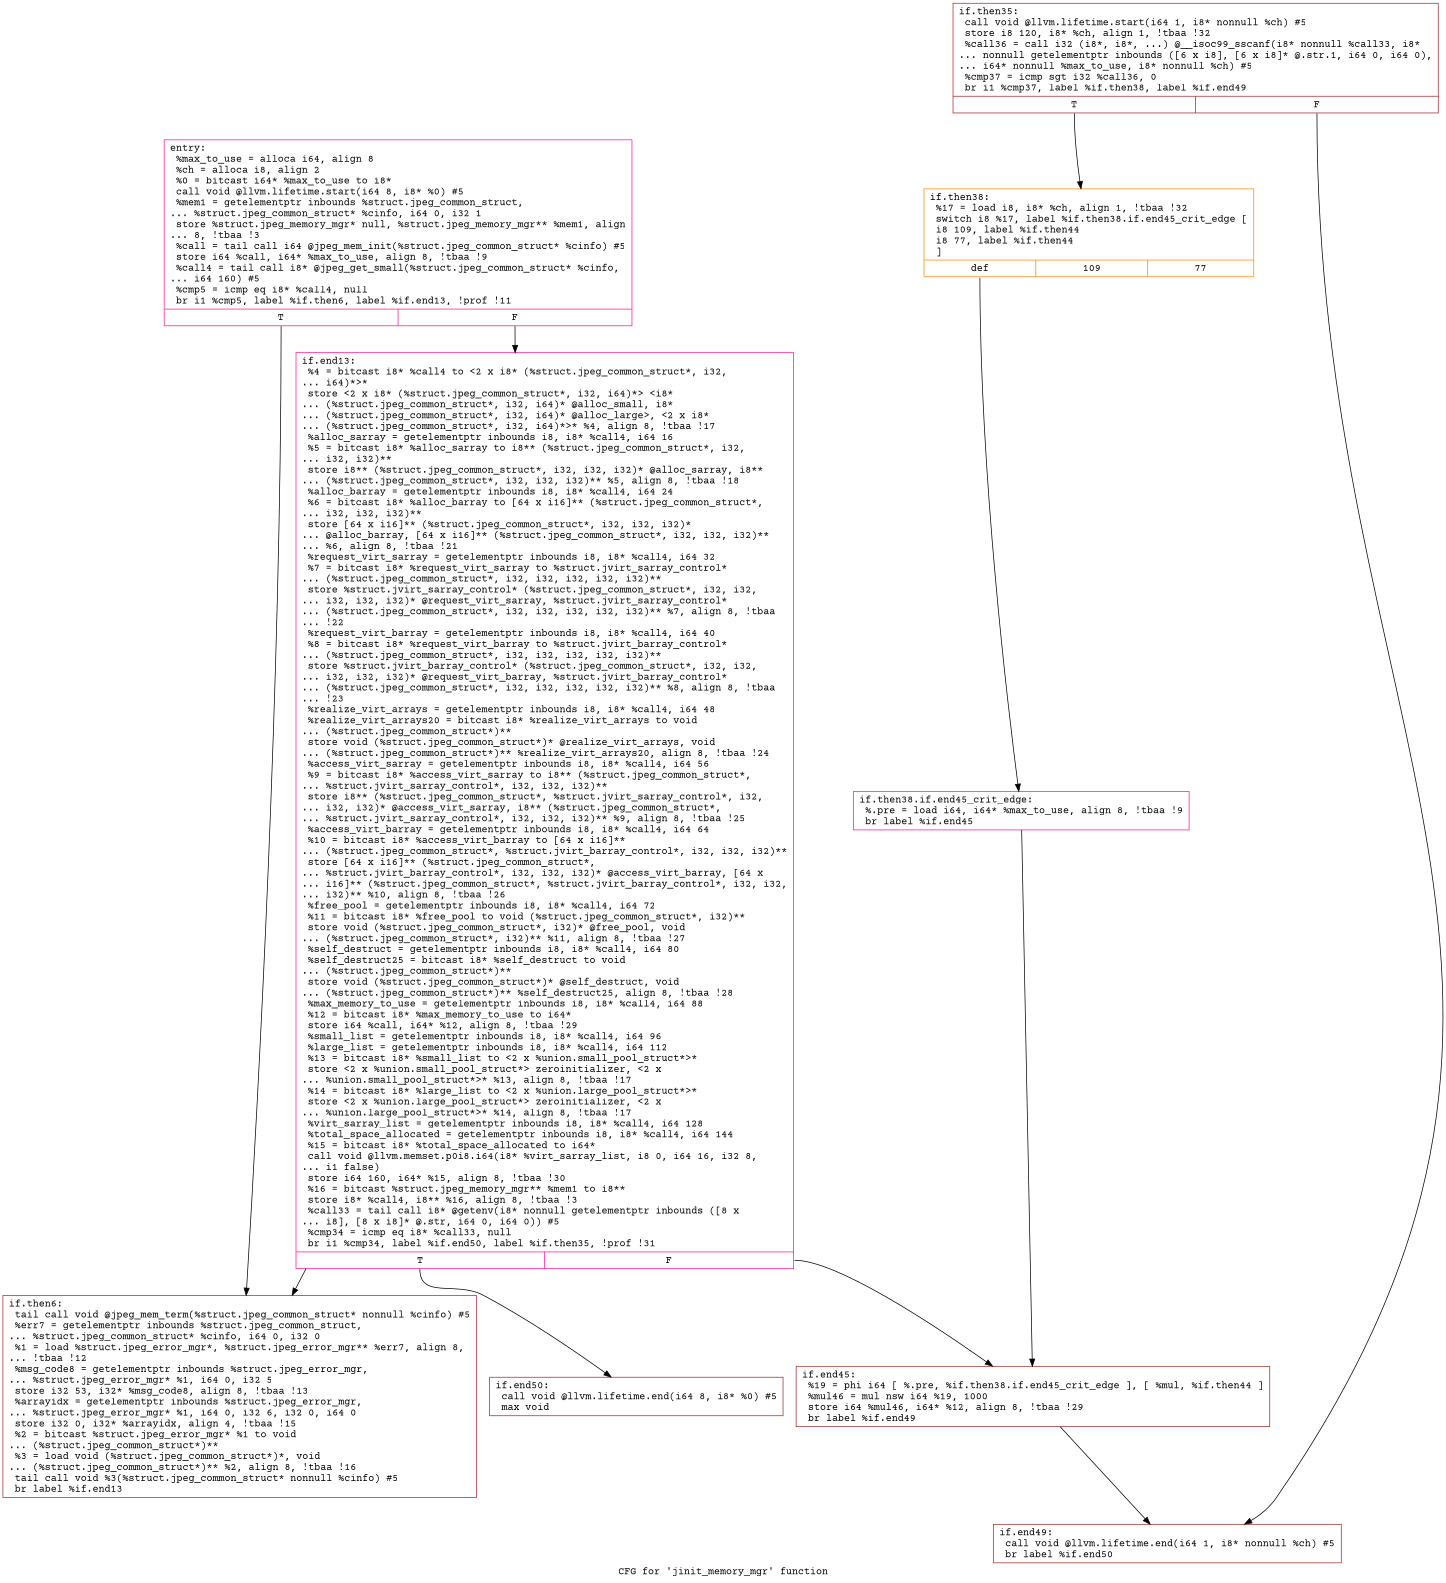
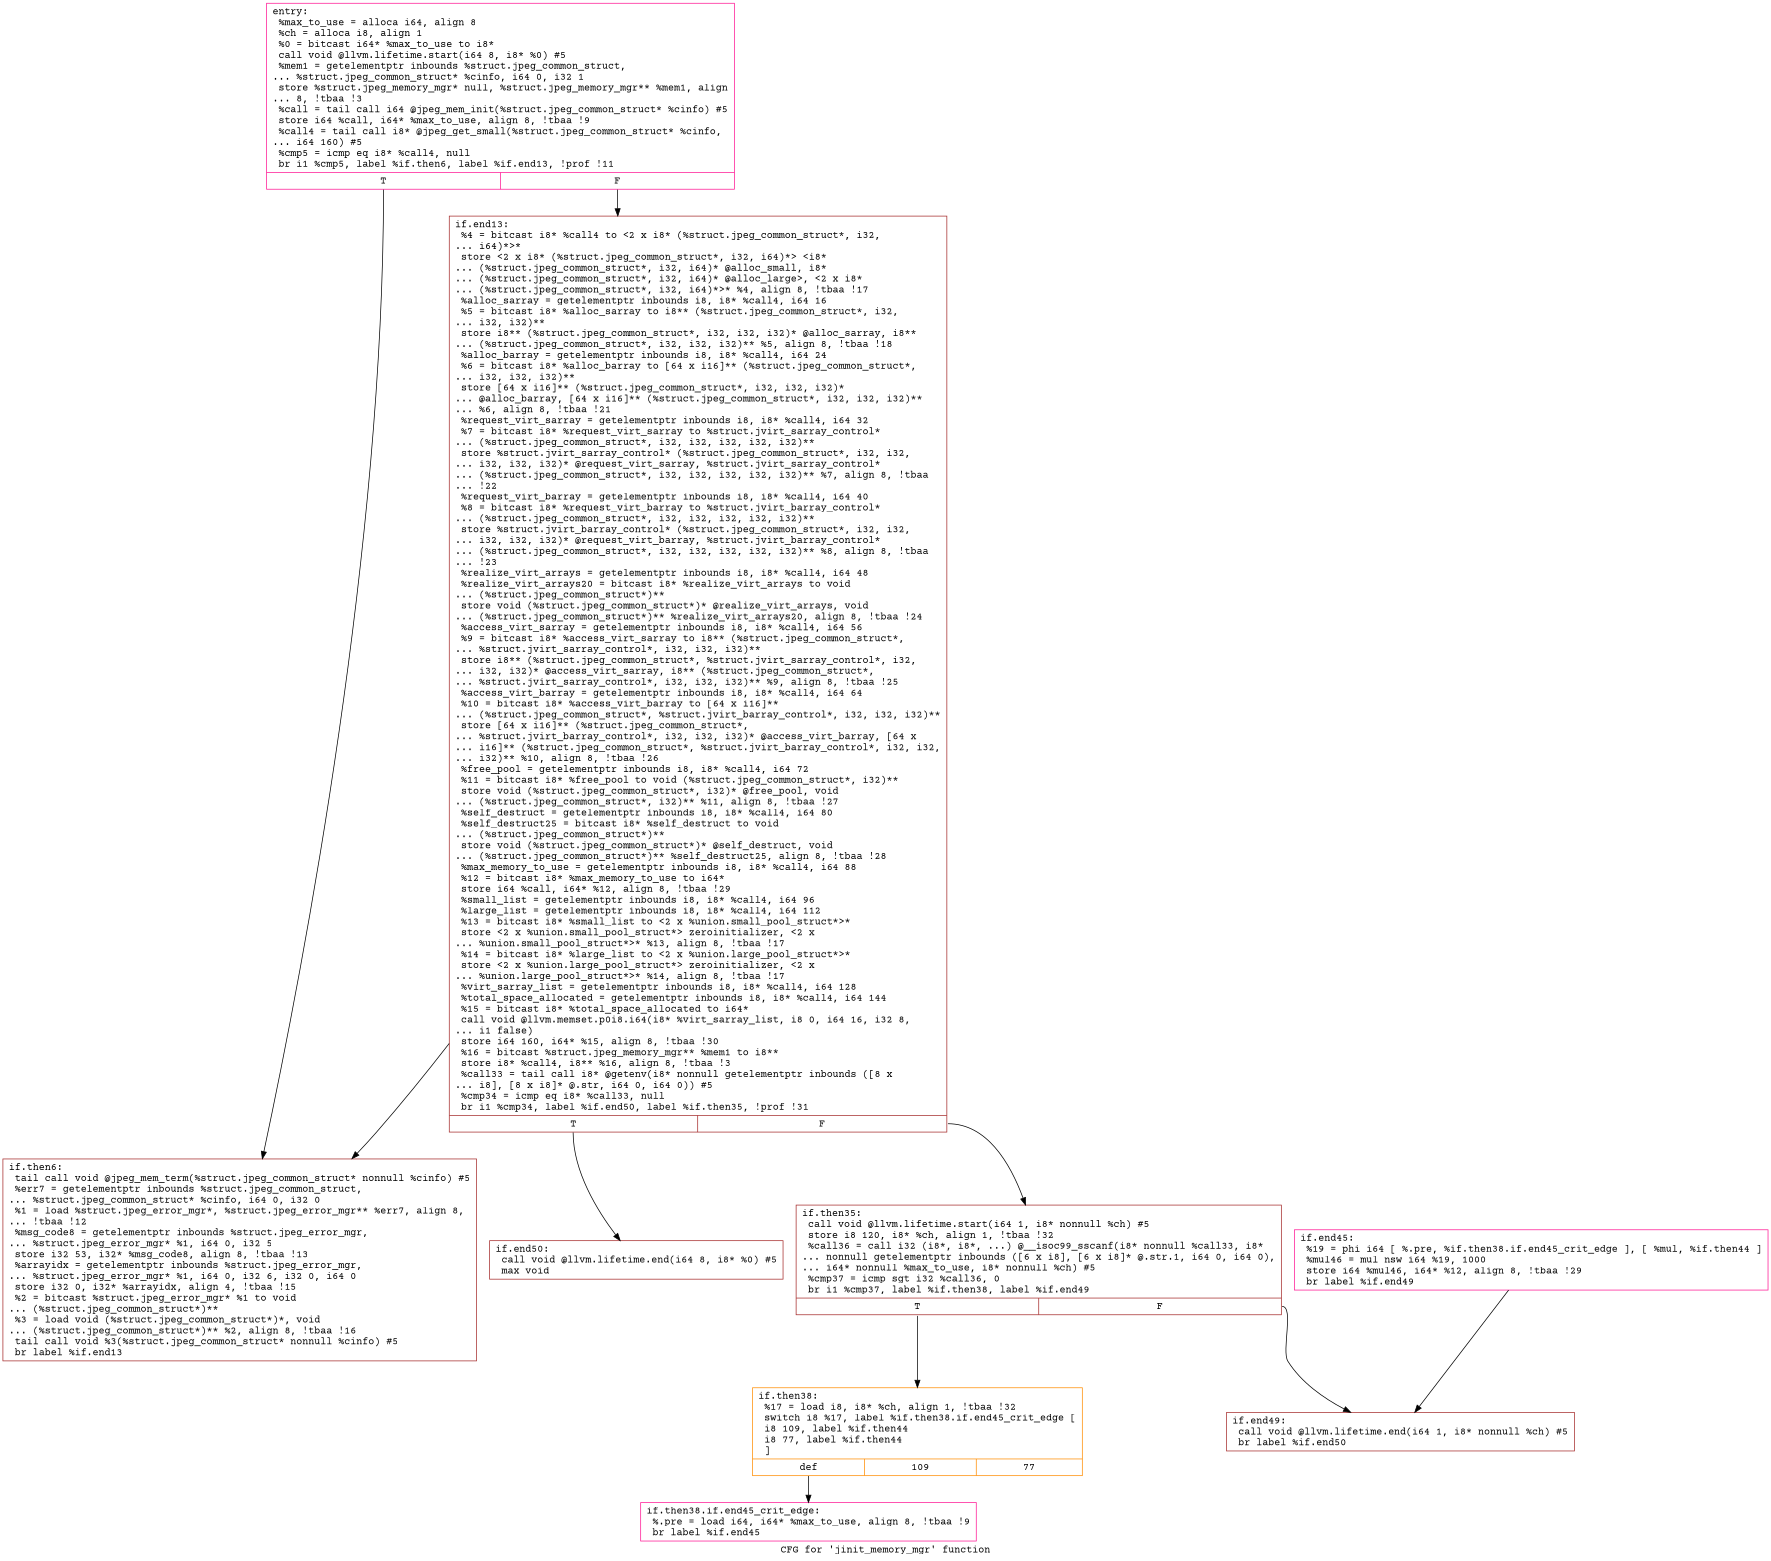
node "entry:": text "%ch = alloca i8, align 2" -> "%ch = alloca i8, align 1"
node "if.end13:": color deeppink -> brown
edge "if.then38.if.end45_crit_edge:" -> "if.end45:": removed
edge "if.end13:" -> "if.end45:": now "if.end13:" -> "if.then35:"
node "if.end45:": color brown -> deeppink
